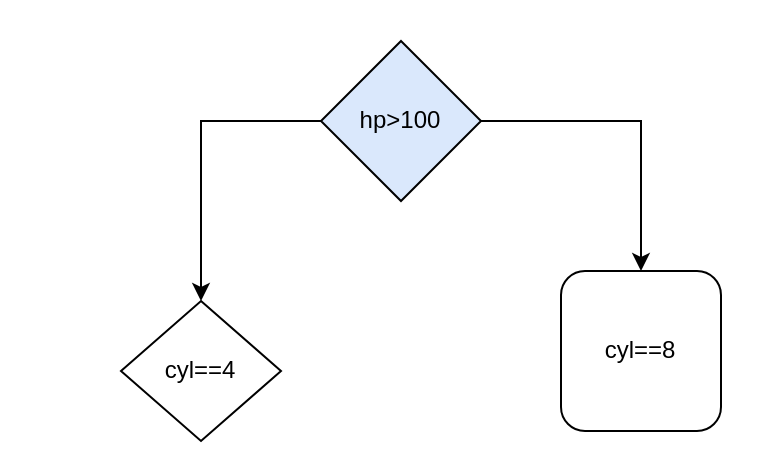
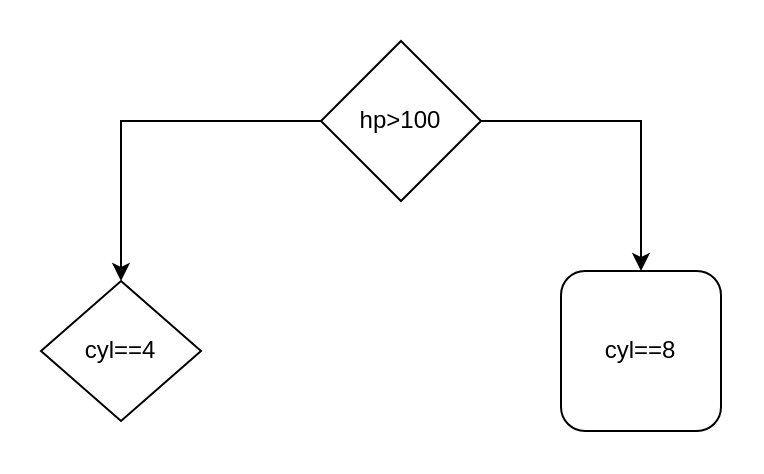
node "hp>100": fillcolor #dae8fc -> #ffffff
node "cyl==4": moved (201, 371) -> (121, 351)
